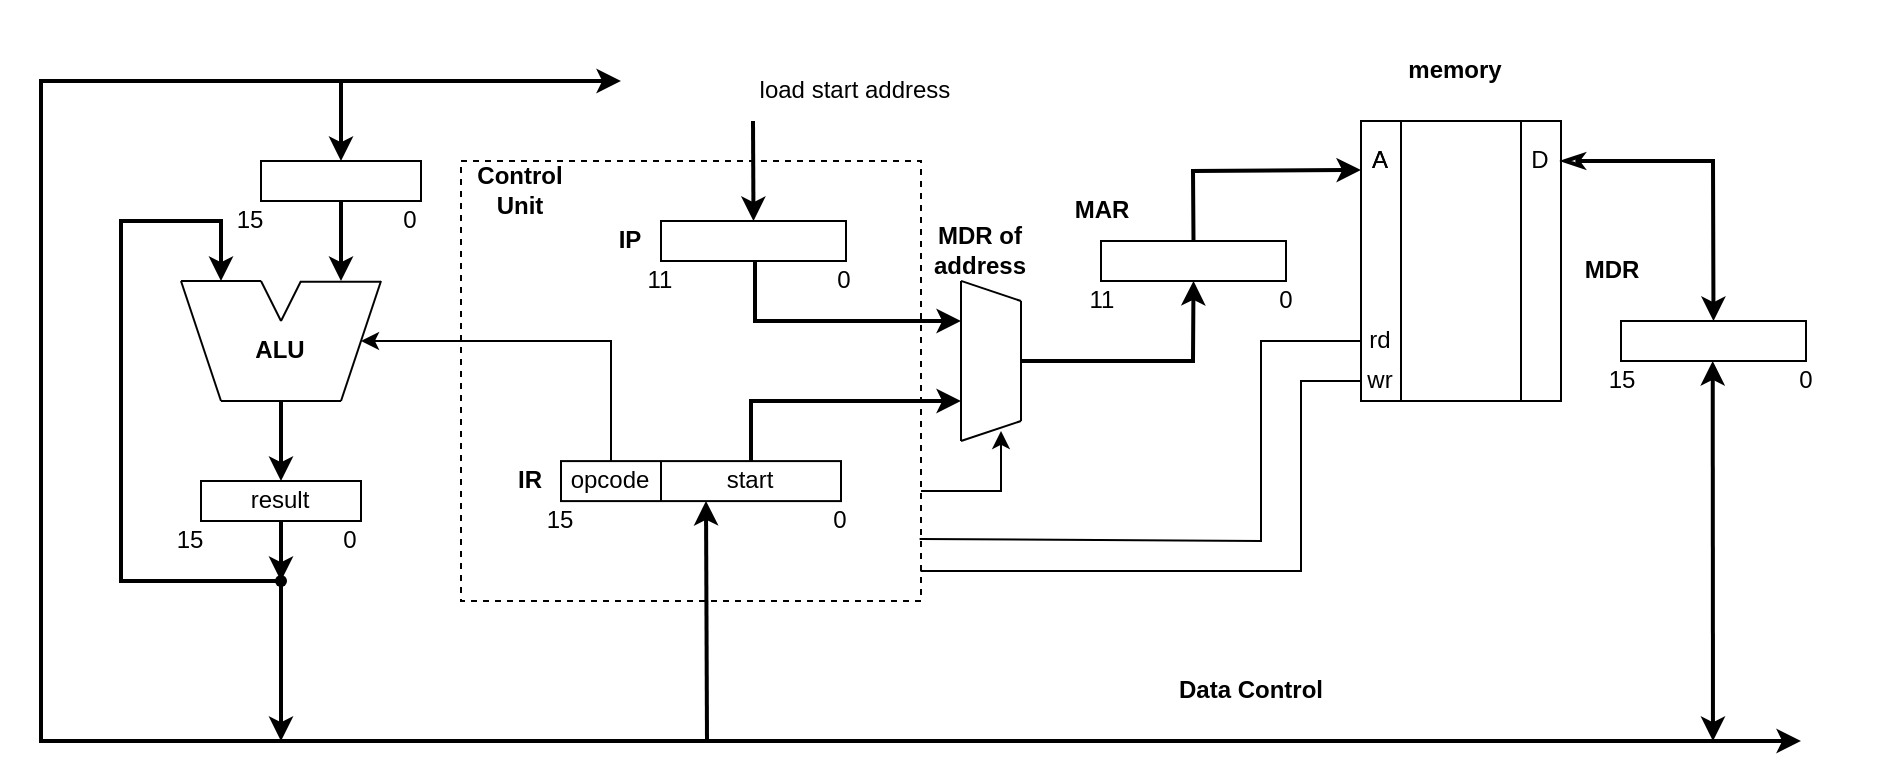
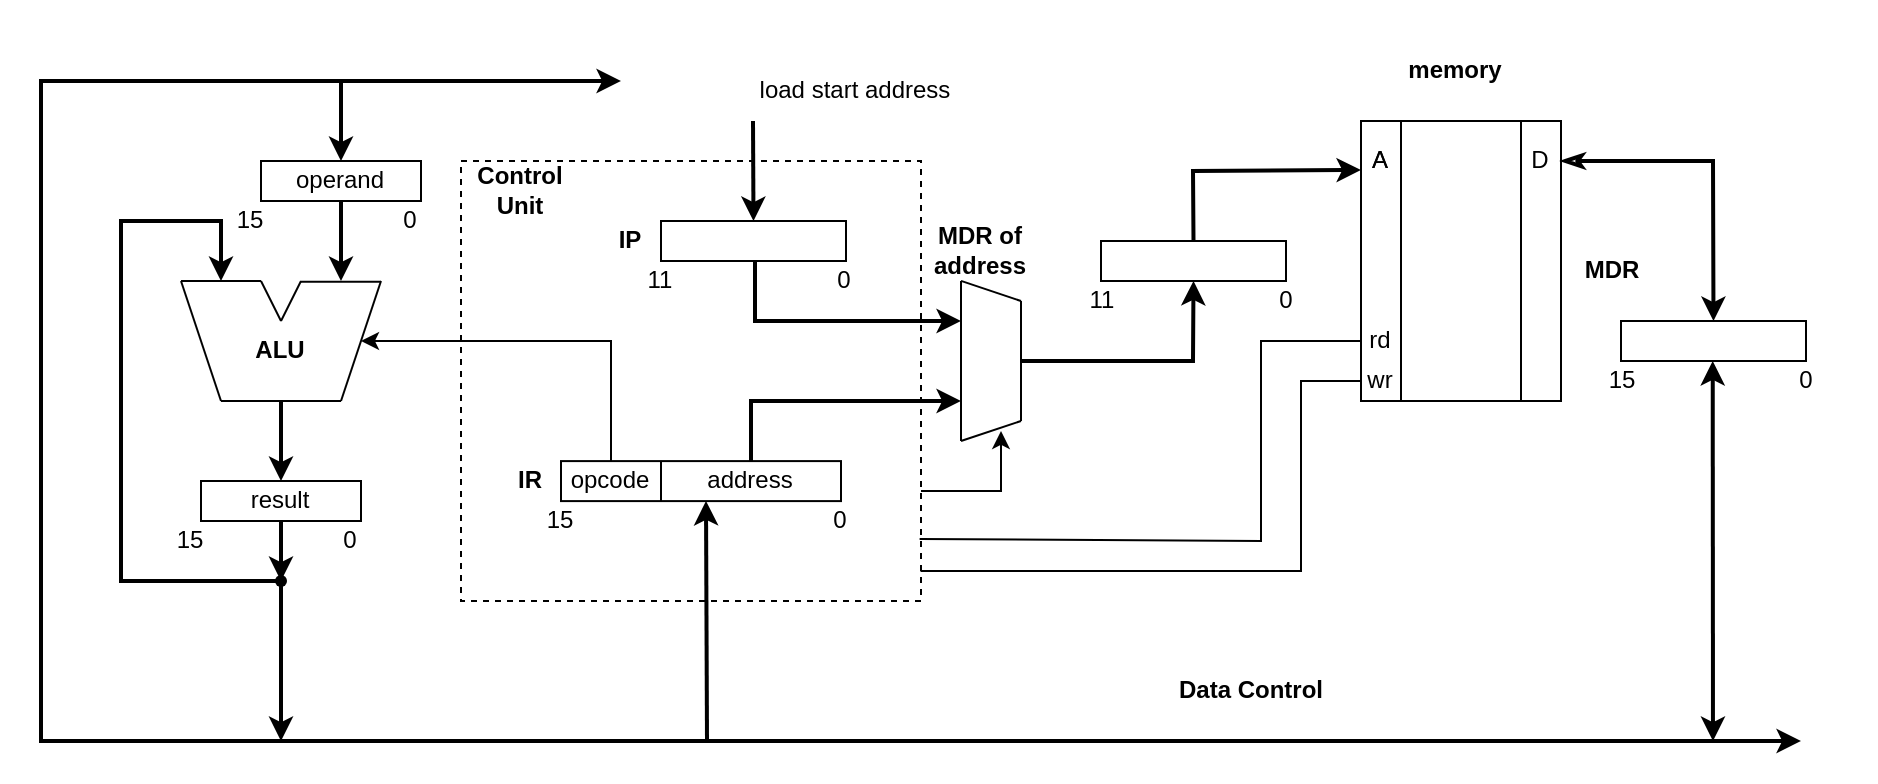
node "operand": added
node "MAR": removed
node "start": label "start" -> "address"
